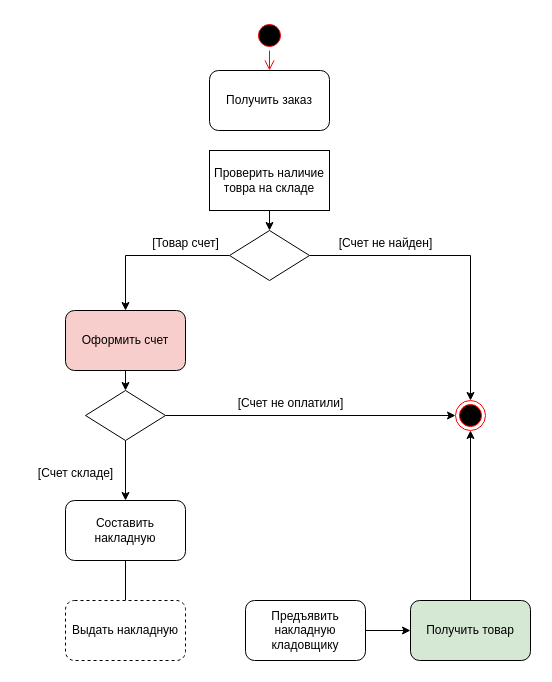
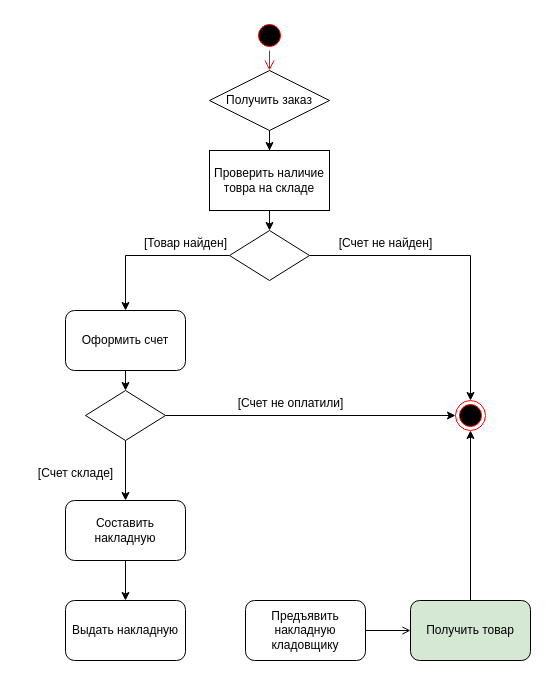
node "Получить заказ": shape rounded rectangle -> diamond
edge "Получить заказ" -> "Проверить наличие товра на складе": added
node "[Товар счет]": label "[Товар счет]" -> "[Товар найден]"
node "Оформить счет": fillcolor #f8cecc -> #ffffff
edge "Составить накладную" -- "Выдать накладную": arrowhead none -> classic
node "Выдать накладную": style dashed -> solid
edge "Предъявить накладную кладовщику" -> "Получить товар": arrowhead classic -> open
